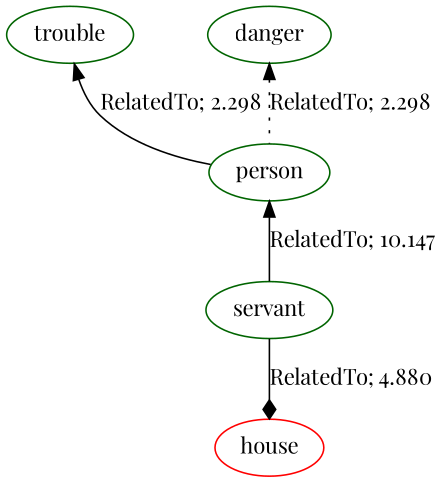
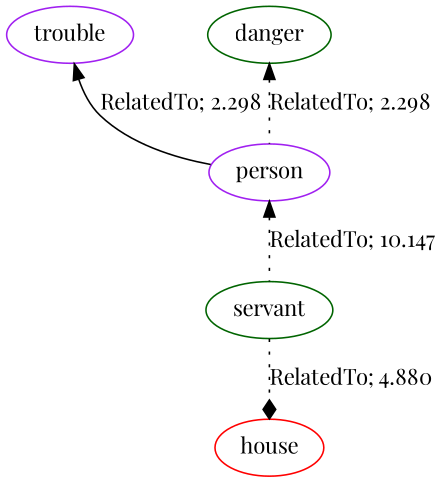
node "trouble": color darkgreen -> purple
node "person": color darkgreen -> purple
edge "servant" -> "person": style solid -> dotted
edge "servant" -> "house": style solid -> dotted
